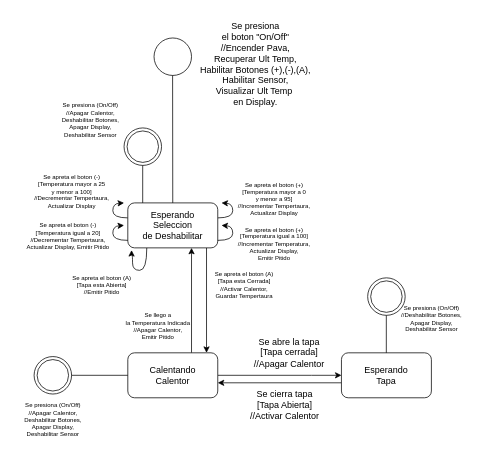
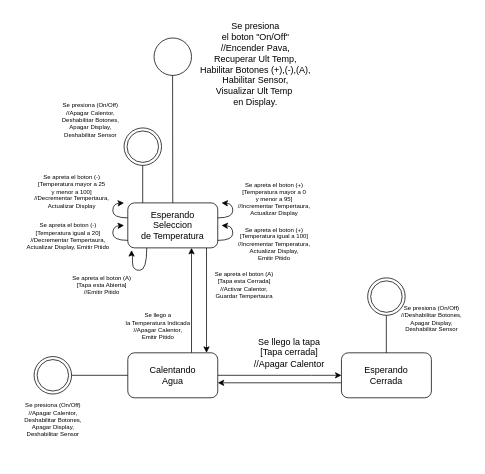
node "Esperando Seleccion de Deshabilitar": label "Esperando Seleccion de Deshabilitar" -> "Esperando Seleccion de Temperatura"
node "Se abre la tapa [Tapa cerrada] //Apagar Calentor": label "Se abre la tapa [Tapa cerrada] //Apagar Calentor" -> "Se llego la tapa [Tapa cerrada] //Apagar Calentor"
node "Calentando Calentor": label "Calentando Calentor" -> "Calentando Agua"
node "Esperando Tapa": label "Esperando Tapa" -> "Esperando Cerrada"
node "Se cierra tapa [Tapa Abierta] //Activar Calentor": removed
